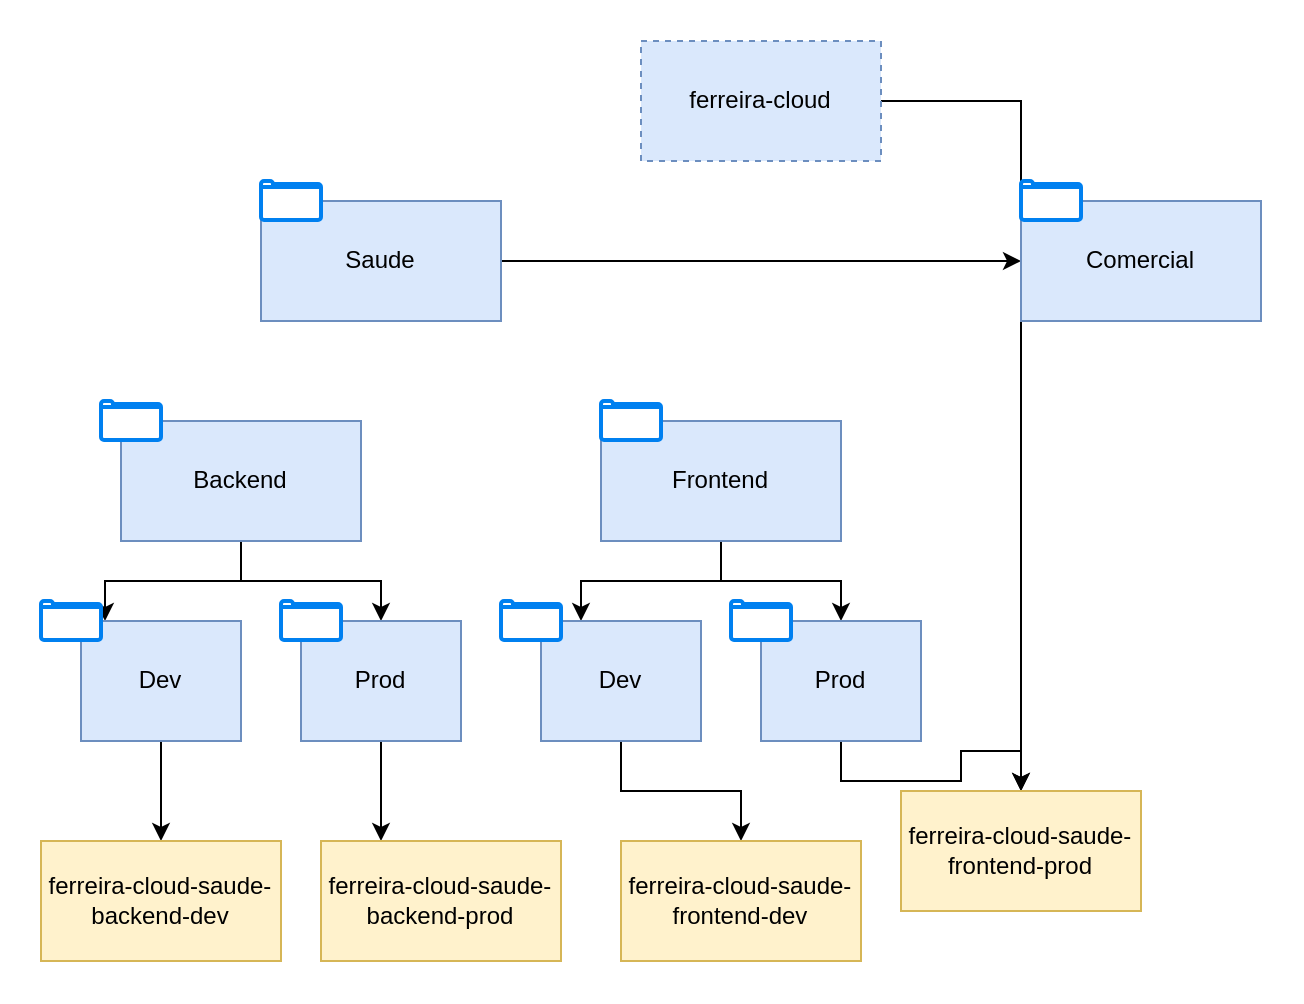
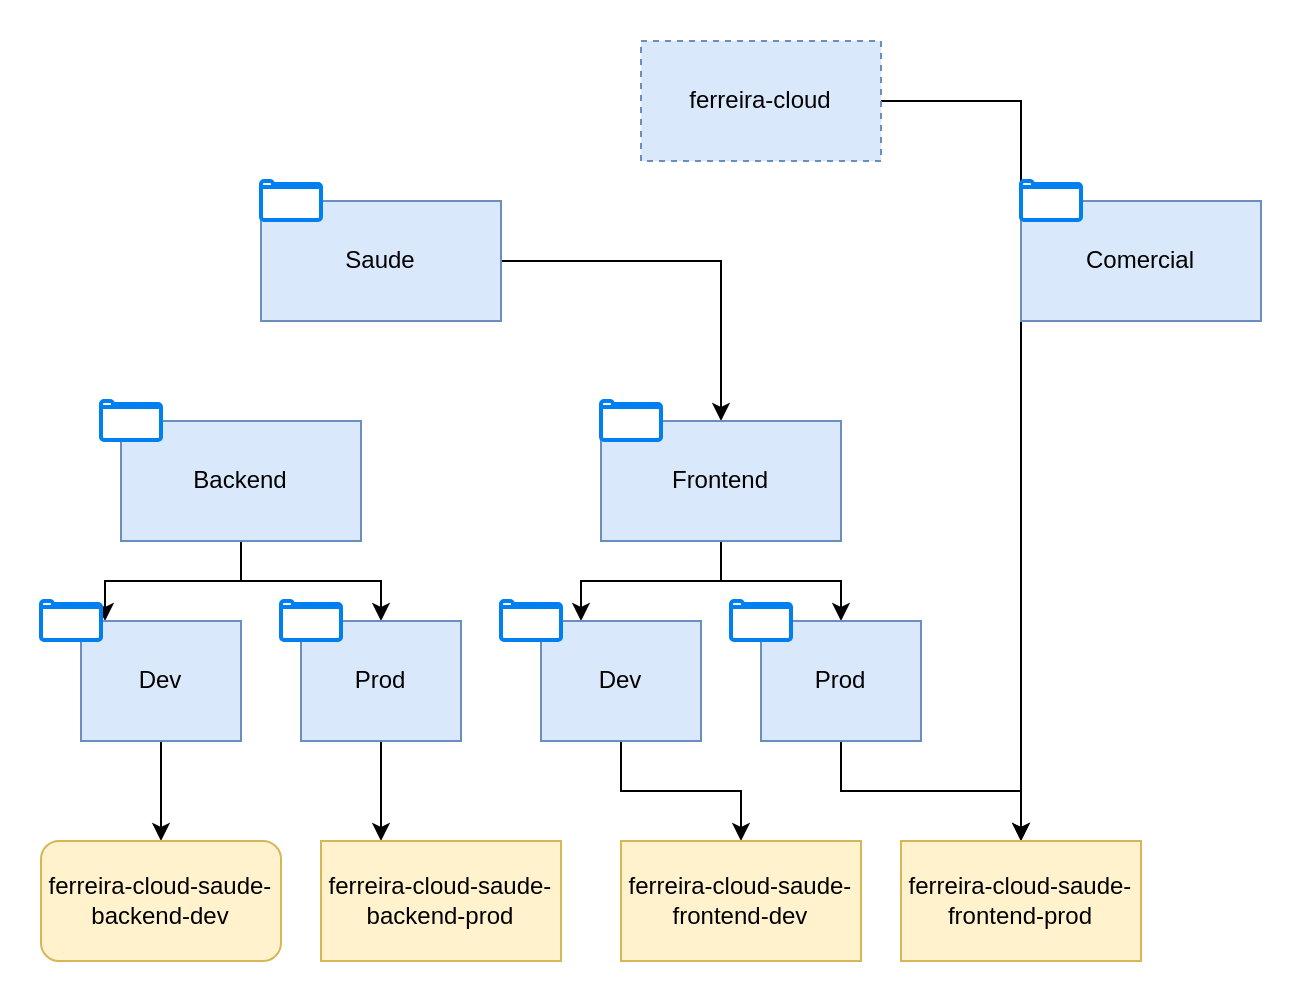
edge "Saude" -> "Comercial": now "Saude" -> "Frontend"
node "ferreira-cloud-saude-frontend-prod": moved (1021, 851) -> (1021, 901)
node "ferreira-cloud-saude-backend-dev": shape rectangle -> rounded rectangle
